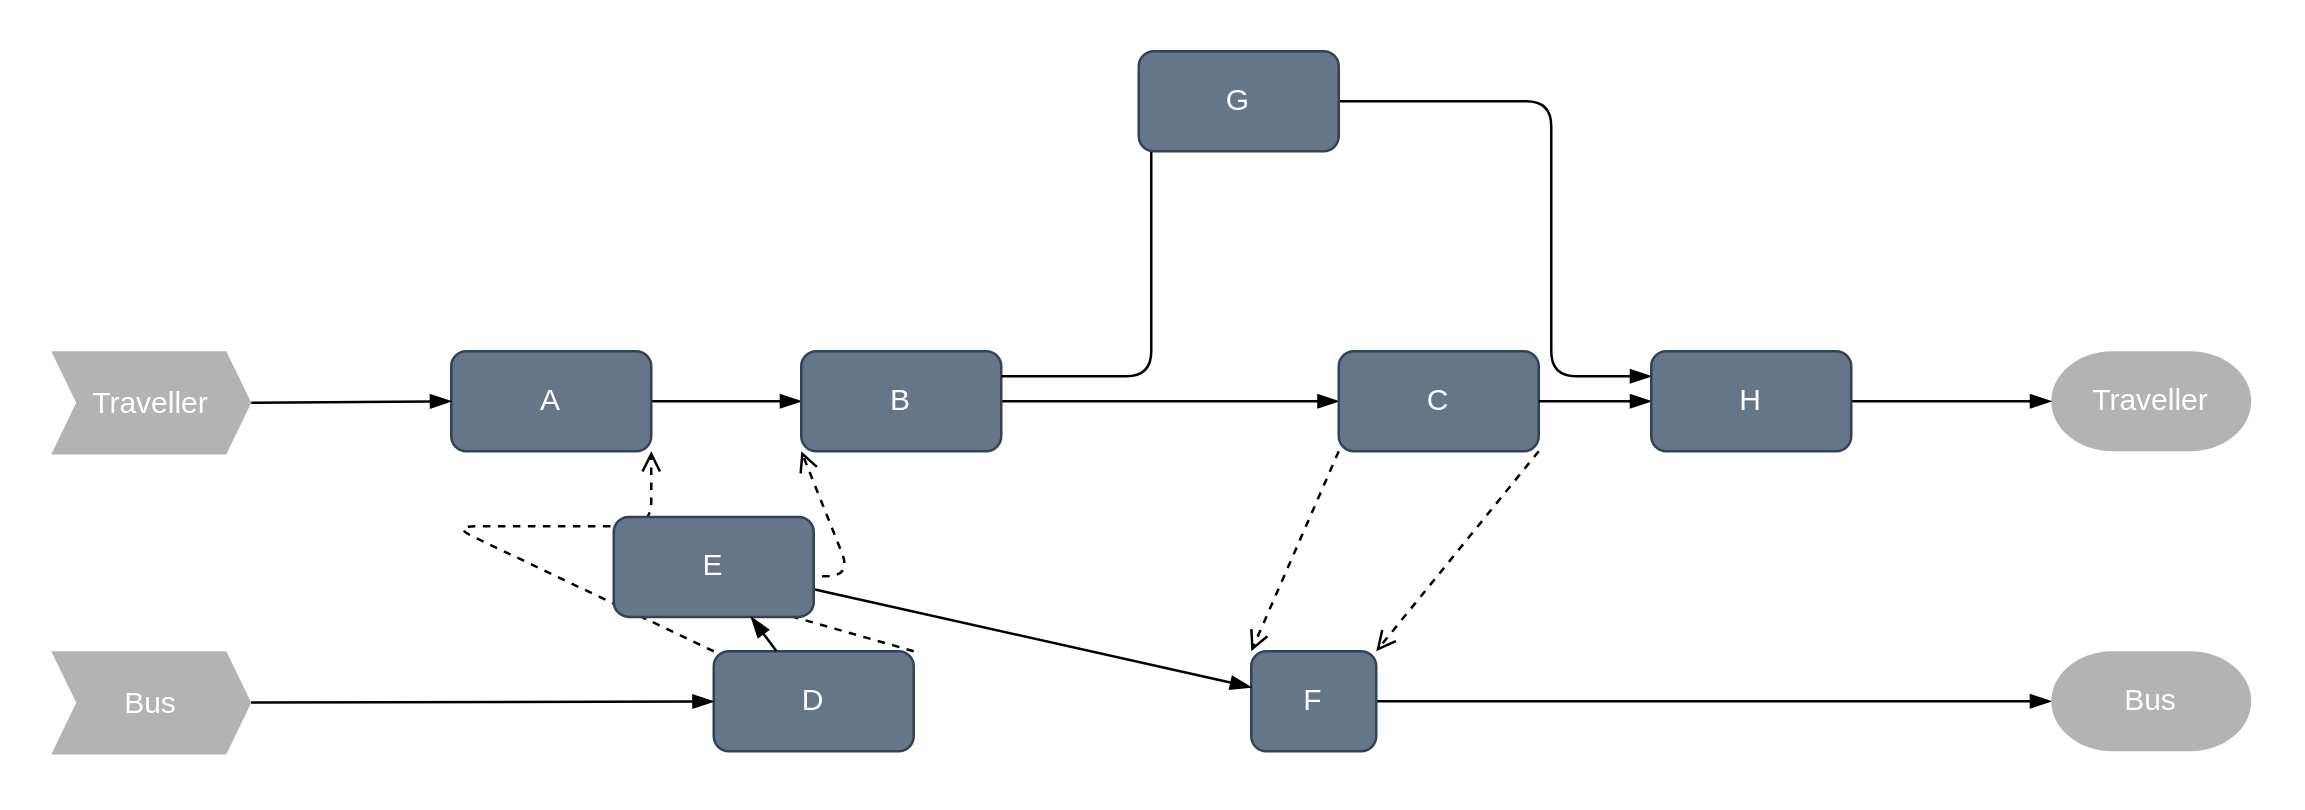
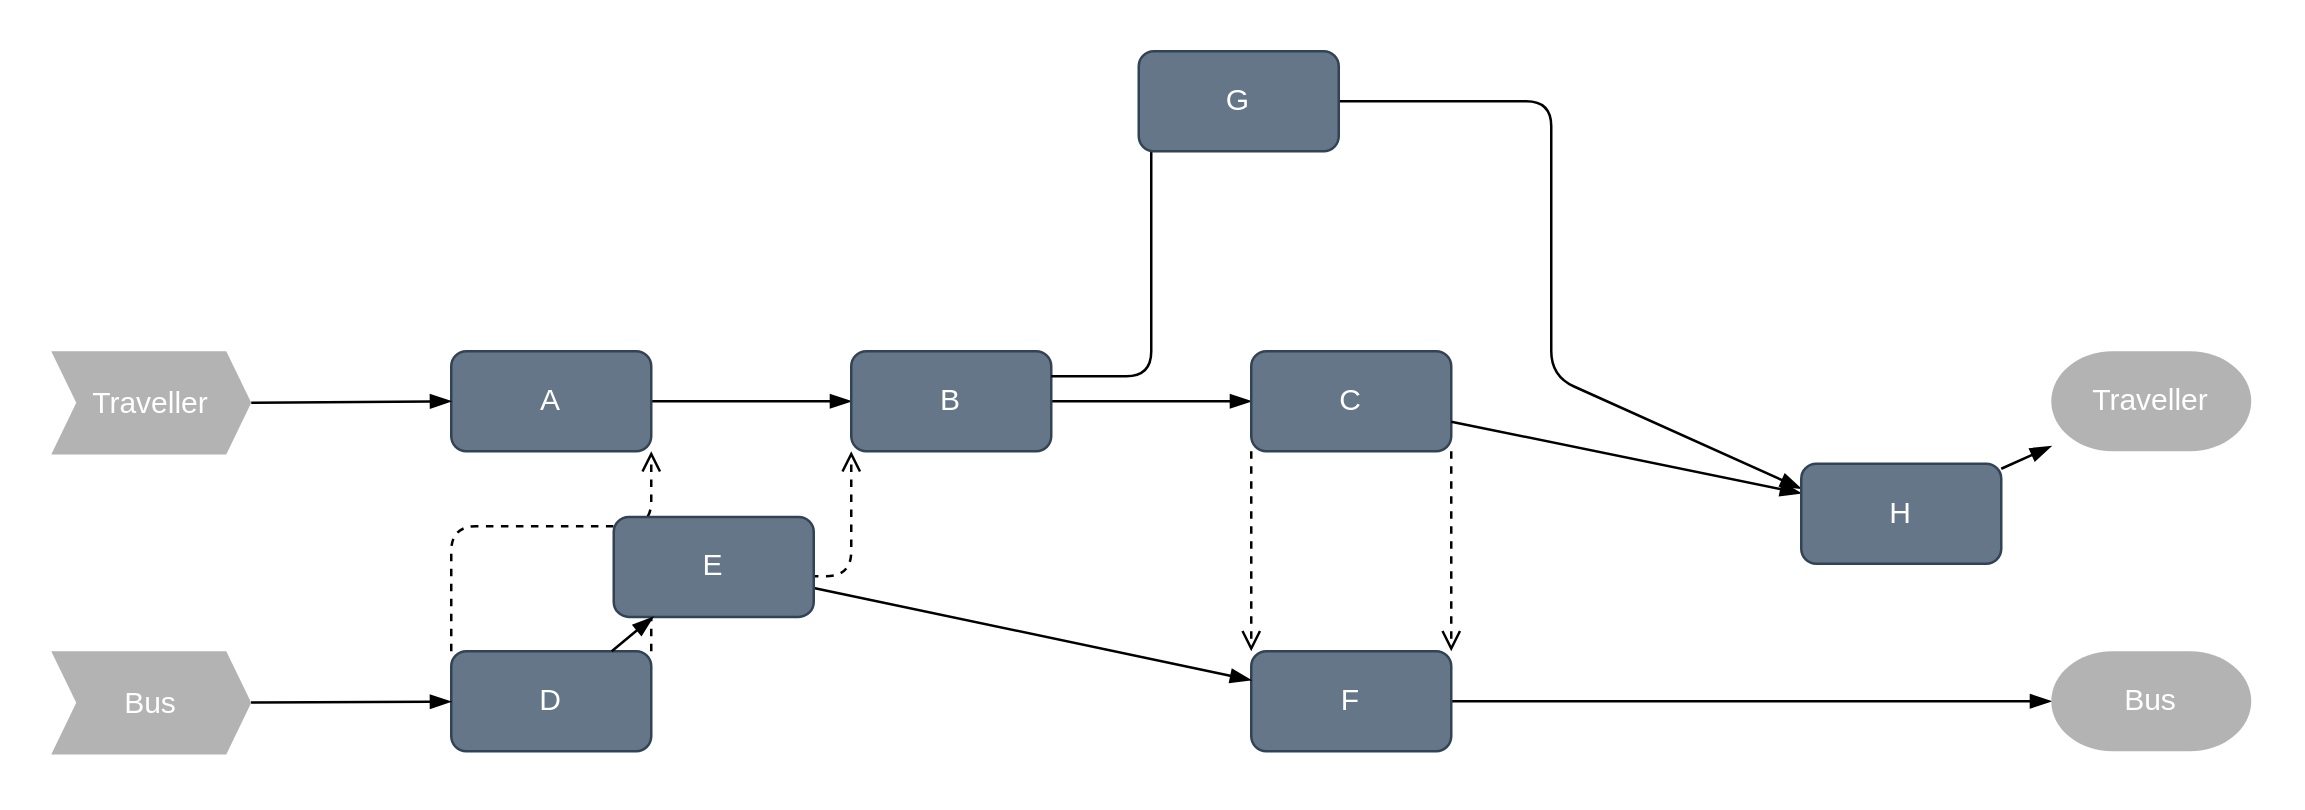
node "B": moved (901, 401) -> (951, 401)
node "C": moved (1439, 401) -> (1351, 401)
node "H": moved (1751, 401) -> (1901, 514)
node "D": moved (814, 701) -> (551, 701)
node "F": size 125x100 -> 200x100
